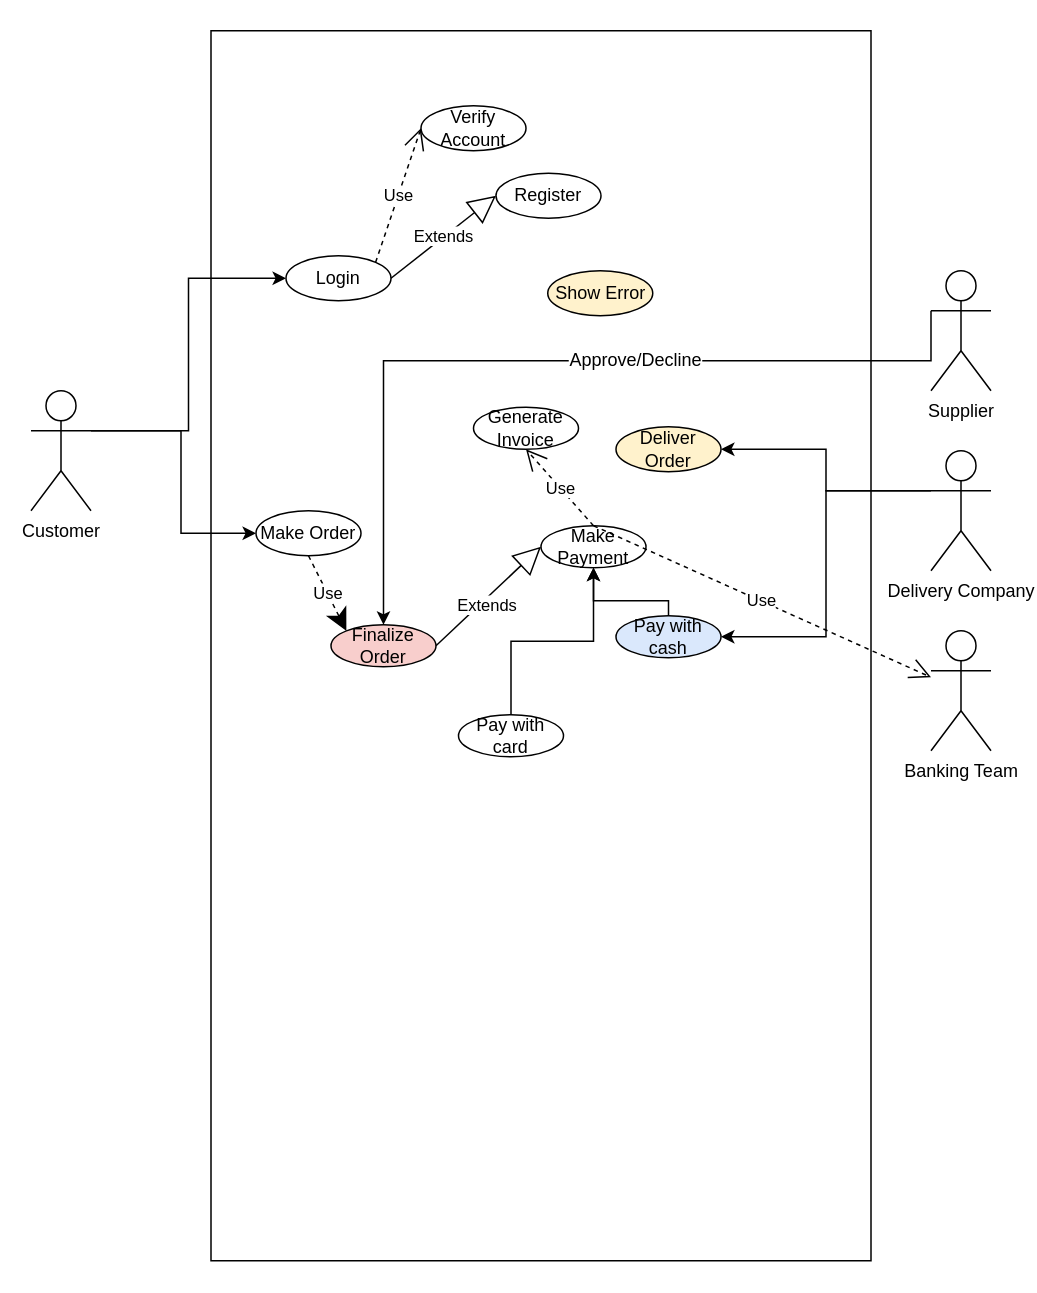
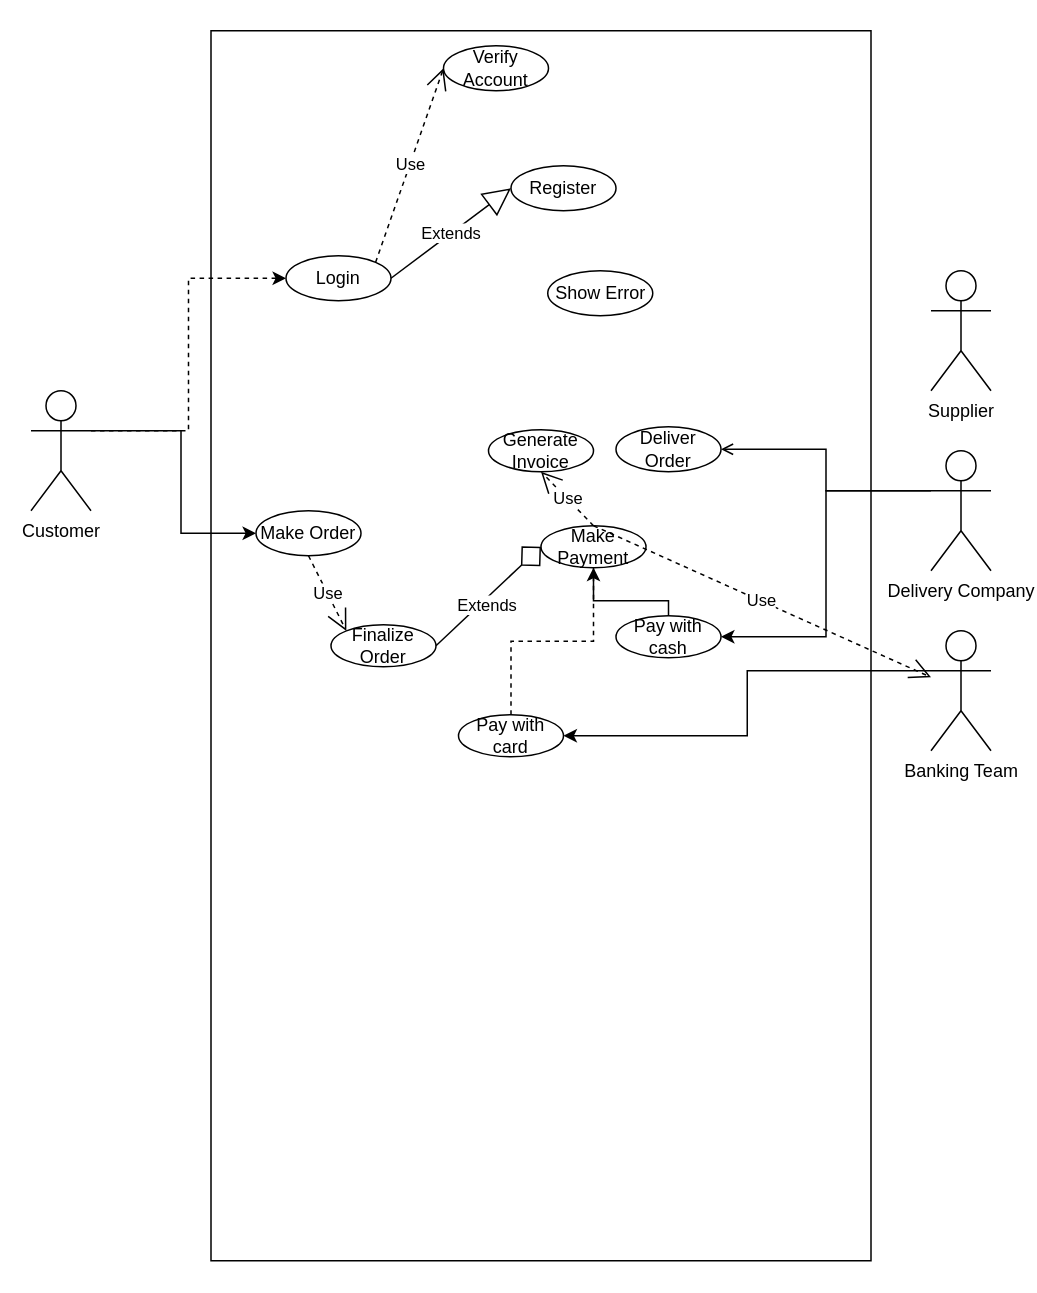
node "Verify Account": moved (473, 128) -> (496, 68)
node "Register": moved (548, 196) -> (563, 188)
node "Show Error": fillcolor #fff2cc -> #ffffff
edge "Customer" -> "Login": style solid -> dashed
edge "Supplier" -> "Finalize Order": removed, label "Approve/Decline"
node "Generate Invoice": moved (526, 428) -> (541, 451)
node "Deliver Order": fillcolor #fff2cc -> #ffffff
edge "Delivery Company" -> "Deliver Order": arrowhead classic -> open
edge "Finalize Order" -> "Make Payment": arrowhead block -> diamond
edge "Pay with cash" -> "Make Payment": arrowhead classic -> none
edge "Make Order" -> "Finalize Order": arrowhead classic -> open
node "Pay with cash": fillcolor #dae8fc -> #ffffff
edge "Pay with card" -> "Make Payment": style solid -> dashed
node "Finalize Order": fillcolor #f8cecc -> #ffffff
edge "Banking Team" -> "Pay with card": added
